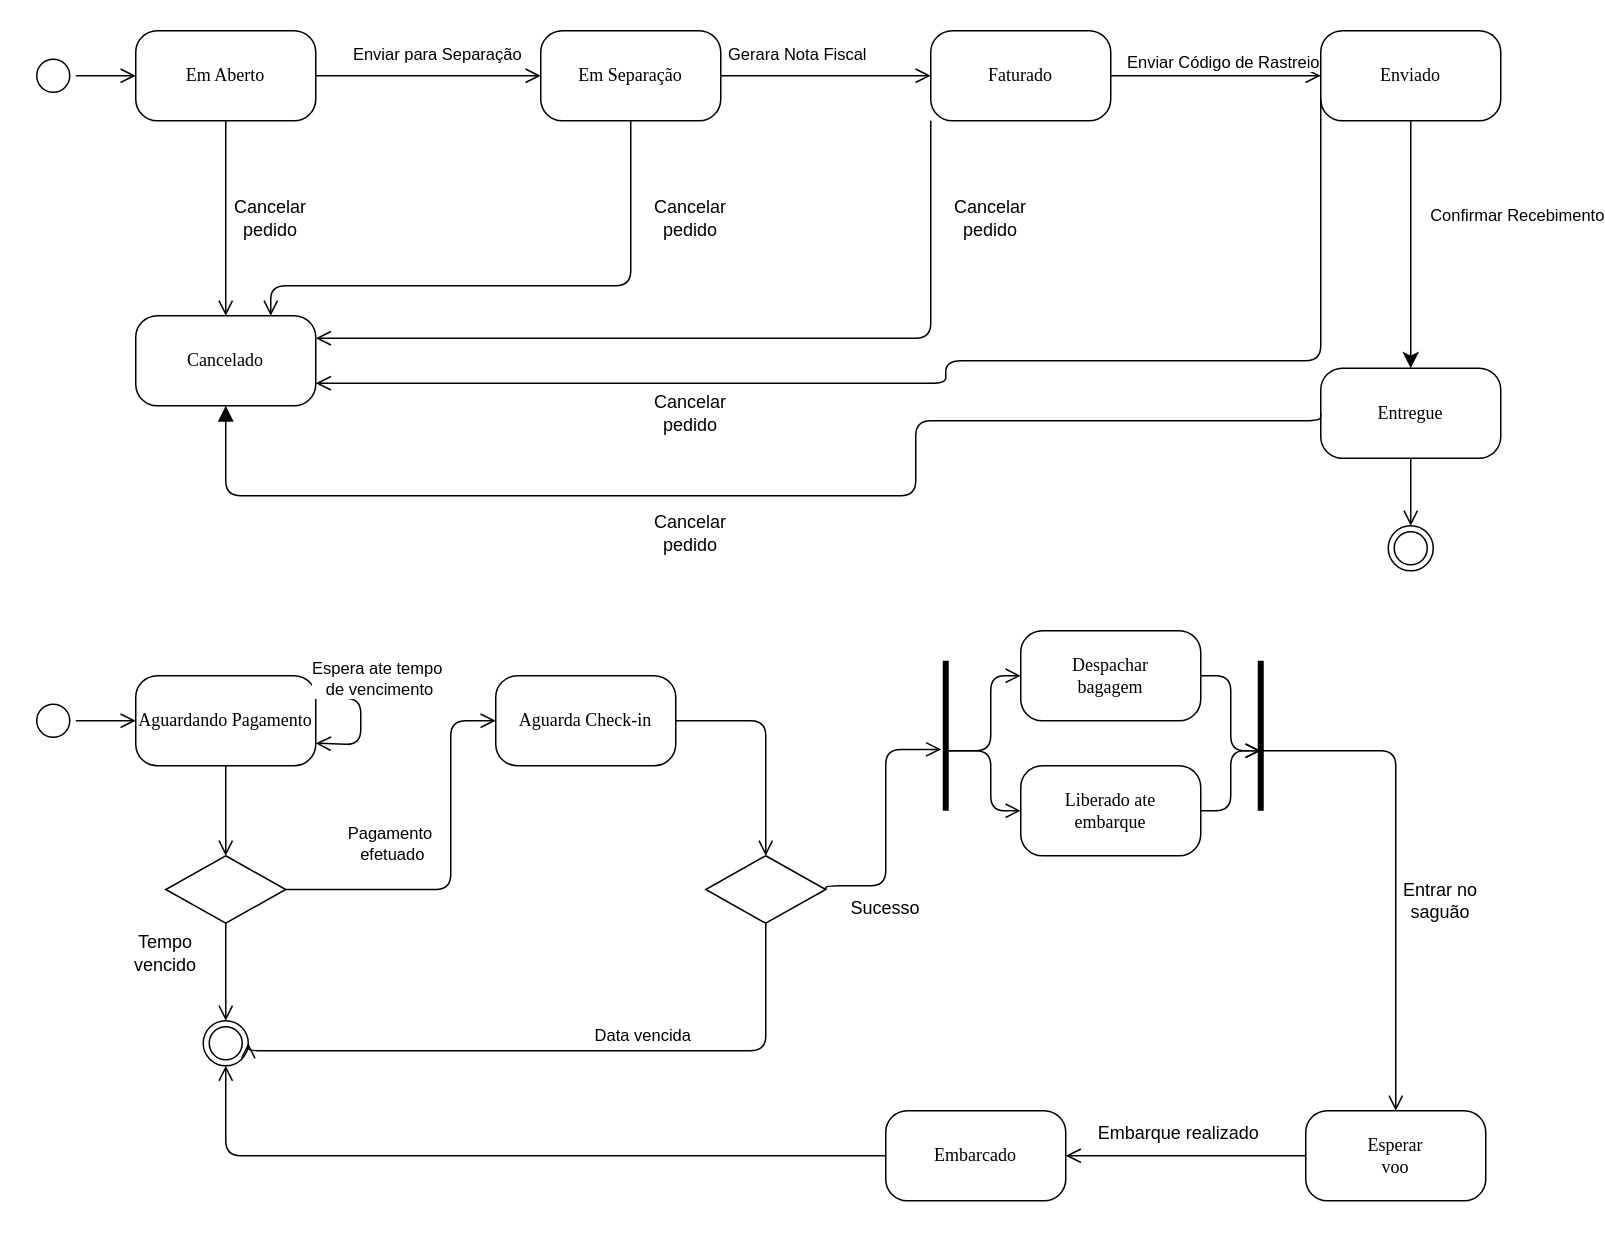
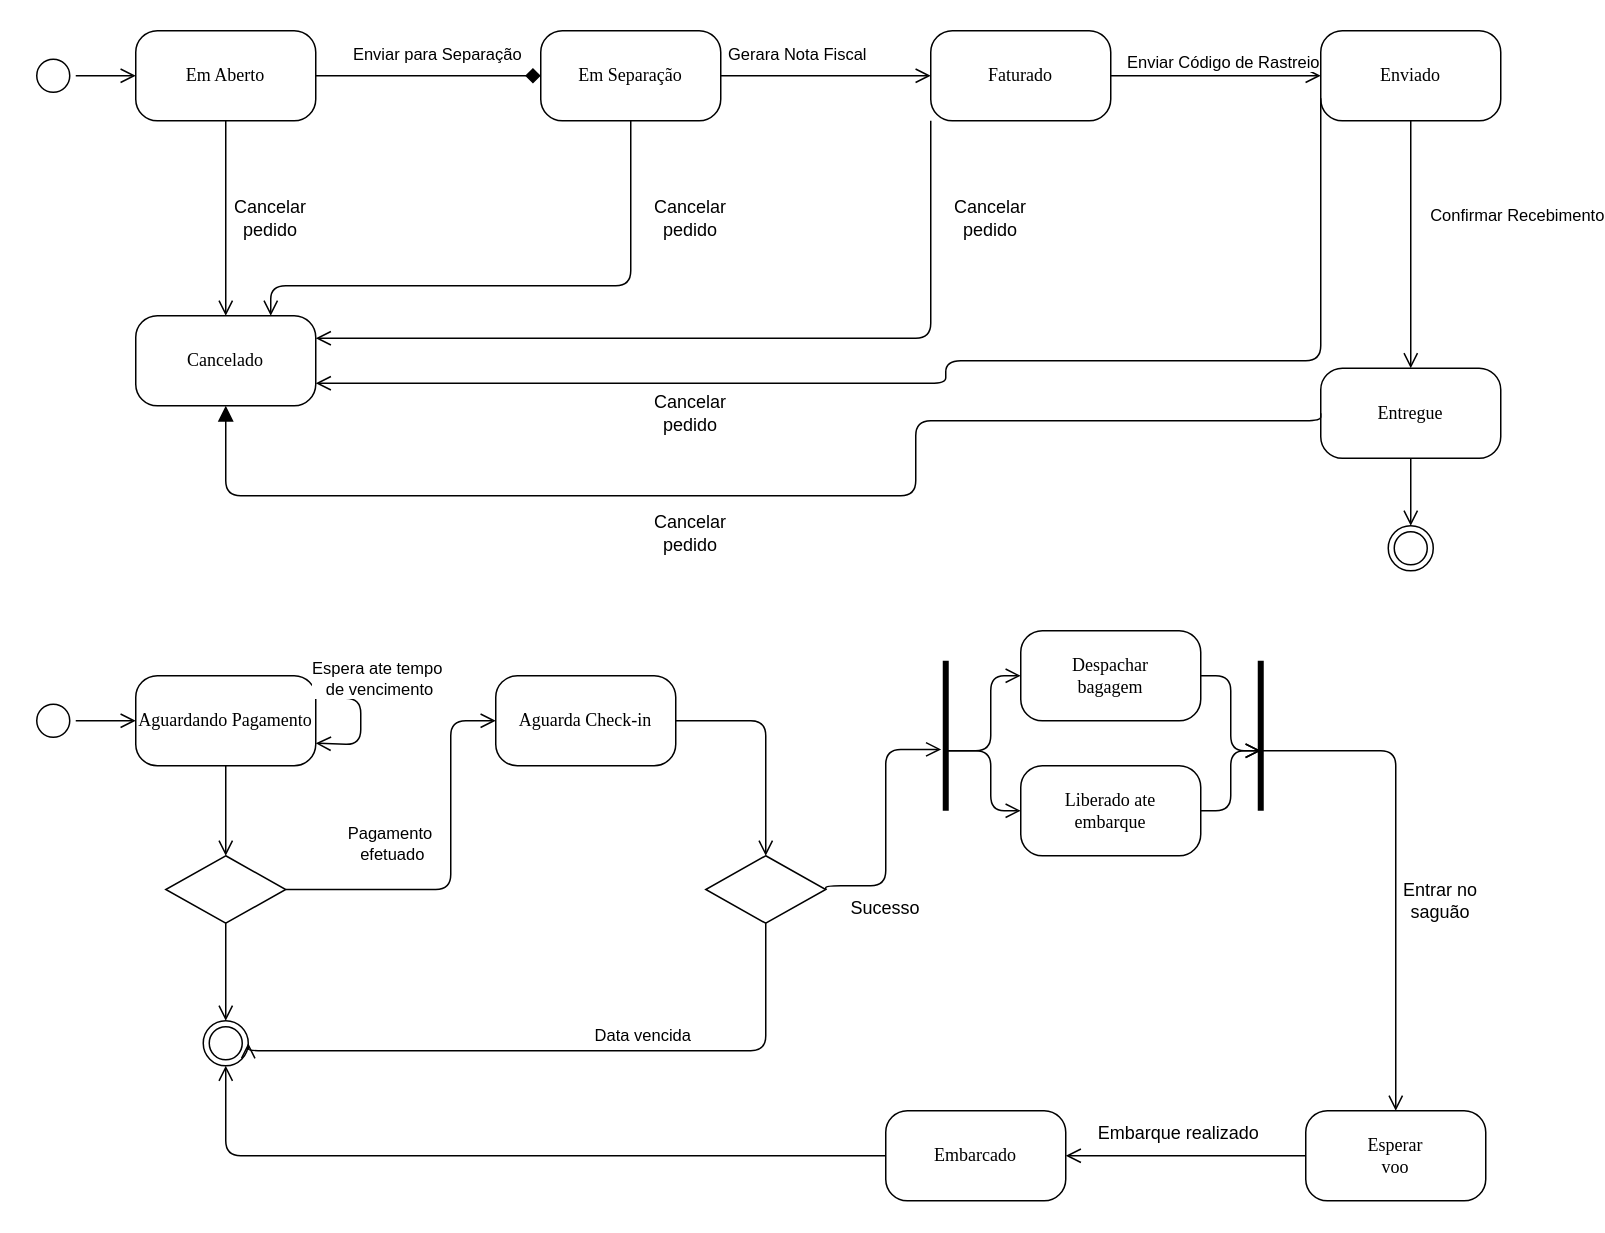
edge "Em Aberto" -> "Em Separação": arrowhead open -> diamond
edge "Enviado" -> "Entregue": arrowhead classic -> open
node "Tempo vencido": removed
